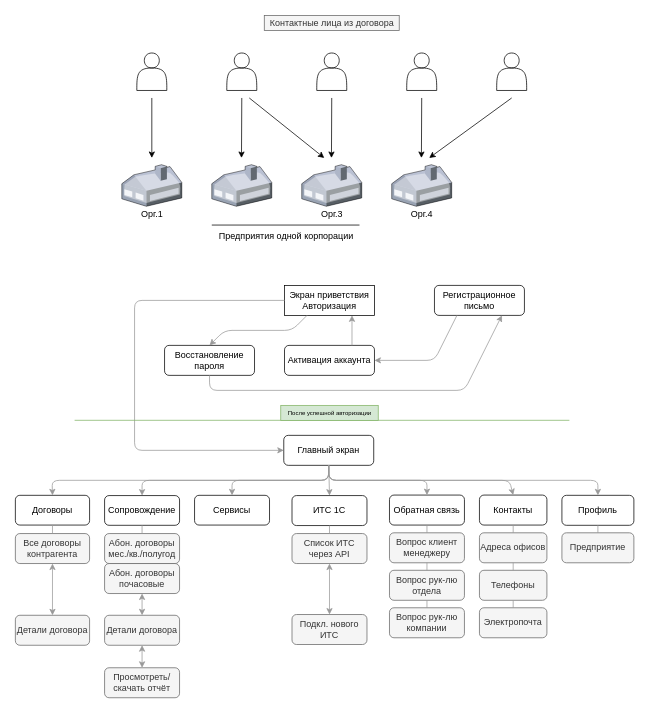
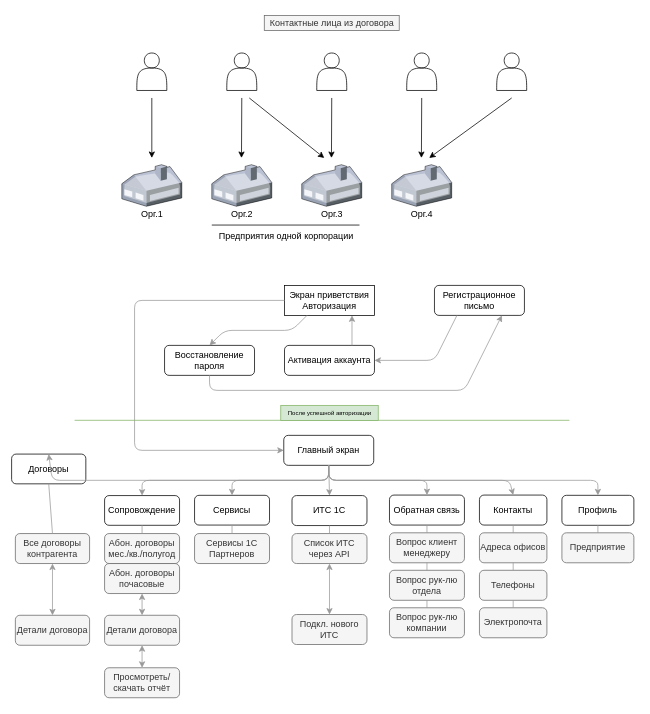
node "Орг.2": added
node "Договоры": moved (53, 510) -> (49, 469)
edge "Сервисы" -- "Сервисы 1С Партнеров": added
node "Сервисы 1С Партнеров": added
